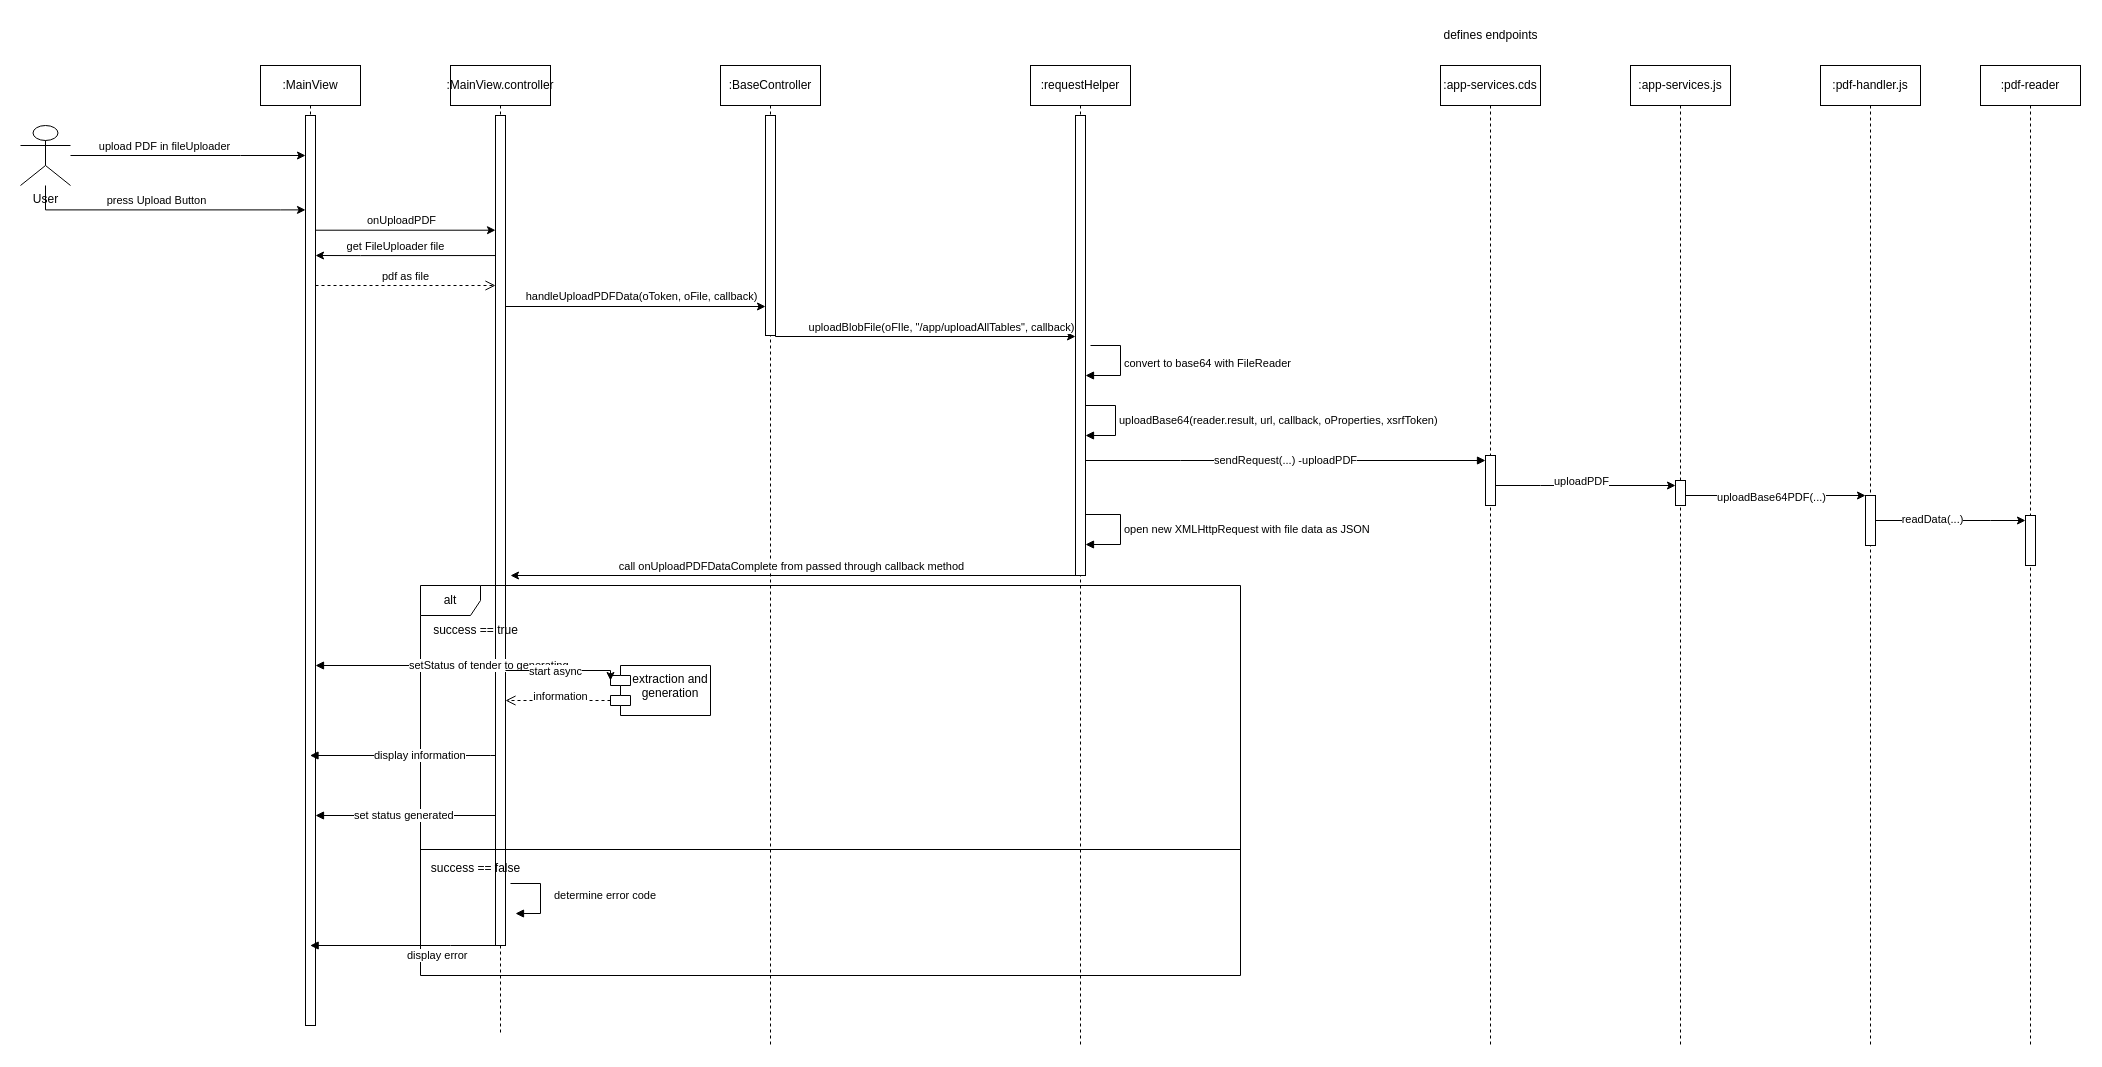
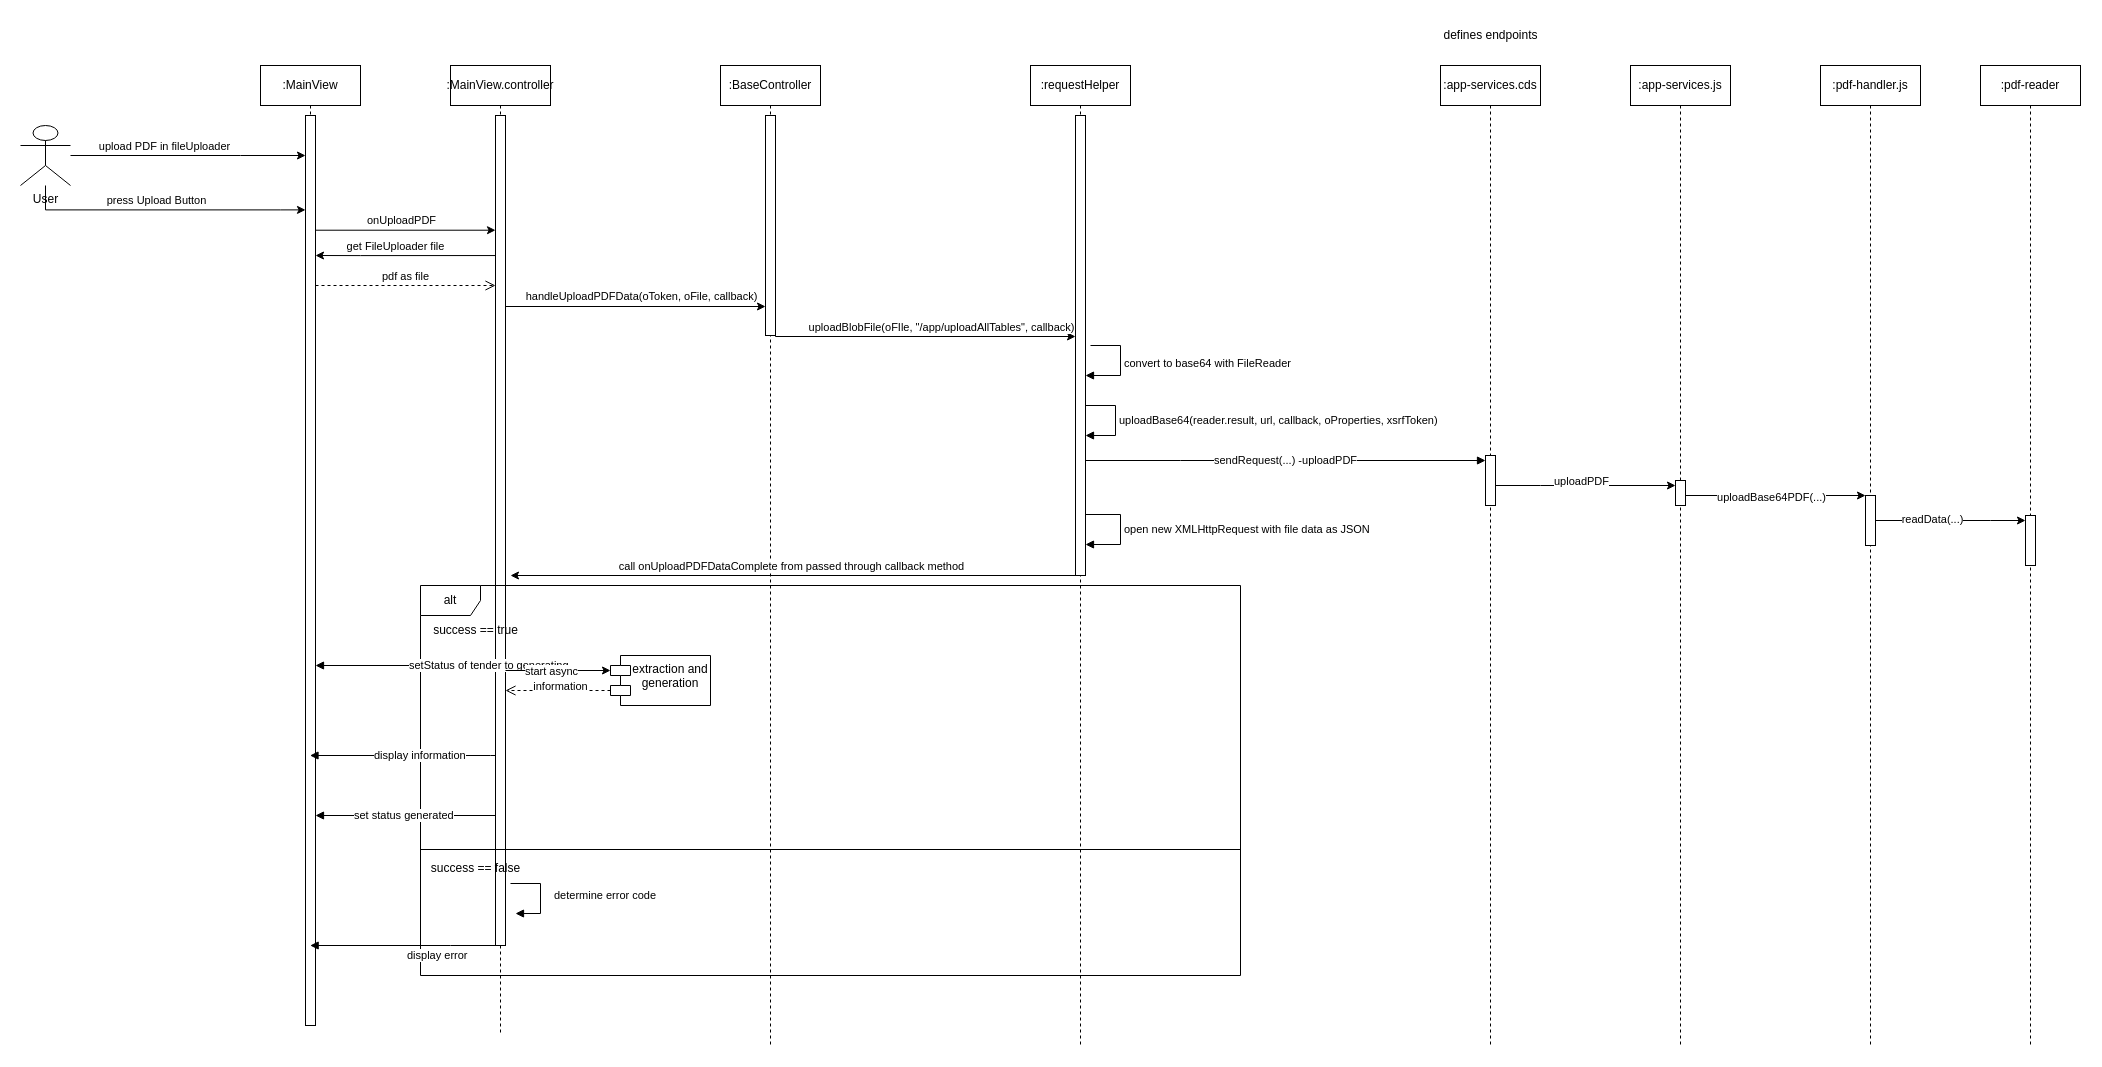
node "extraction and generation": moved (661, 691) -> (661, 681)
